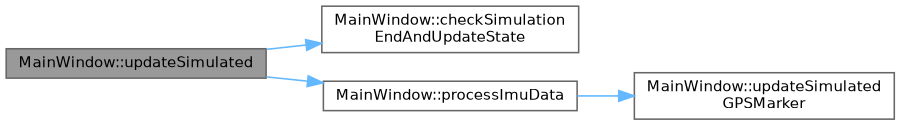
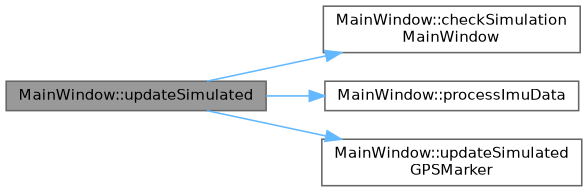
node "MainWindow::checkSimulation EndAndUpdateState": label "MainWindow::checkSimulation EndAndUpdateState" -> "MainWindow::checkSimulation MainWindow"
edge "MainWindow::processImuData" -> "MainWindow::updateSimulated GPSMarker": now "MainWindow::updateSimulated" -> "MainWindow::updateSimulated GPSMarker"
